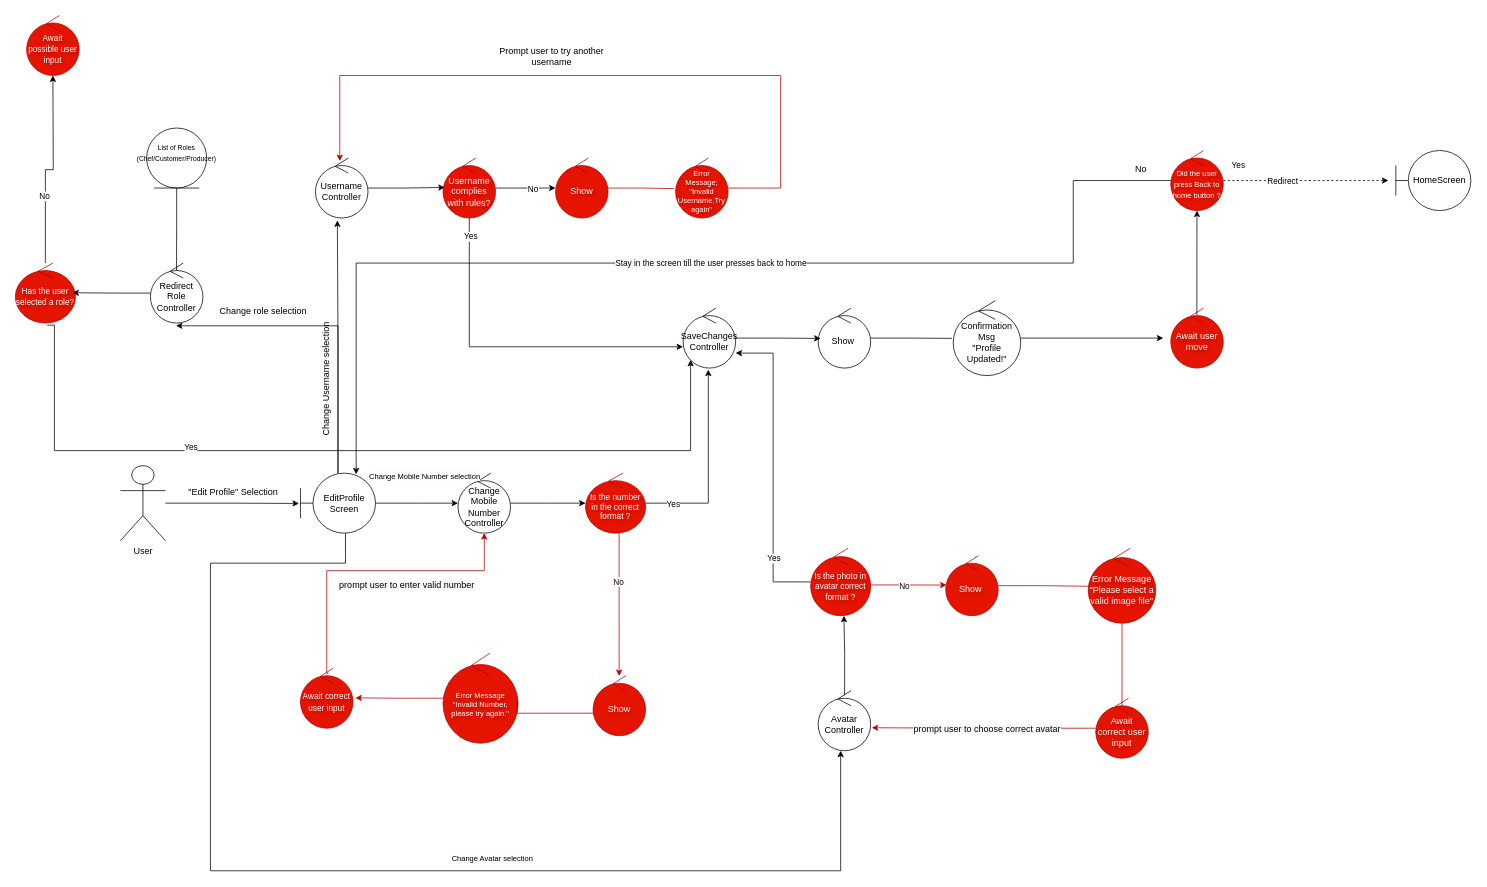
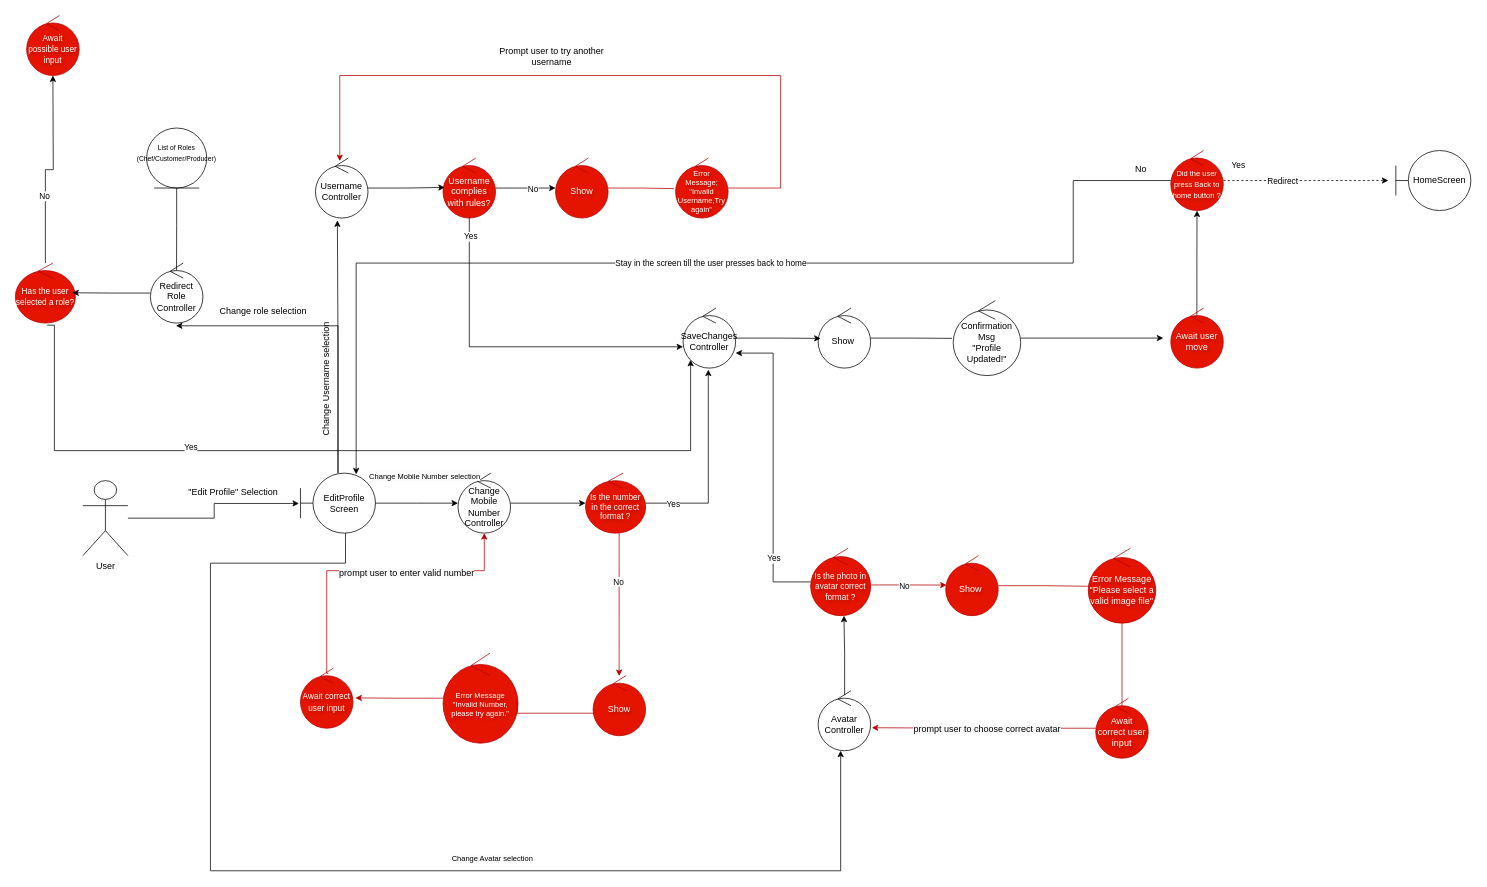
node "User": moved (143, 503) -> (105, 518)
node "prompt user to enter valid number": moved (405, 585) -> (405, 574)
